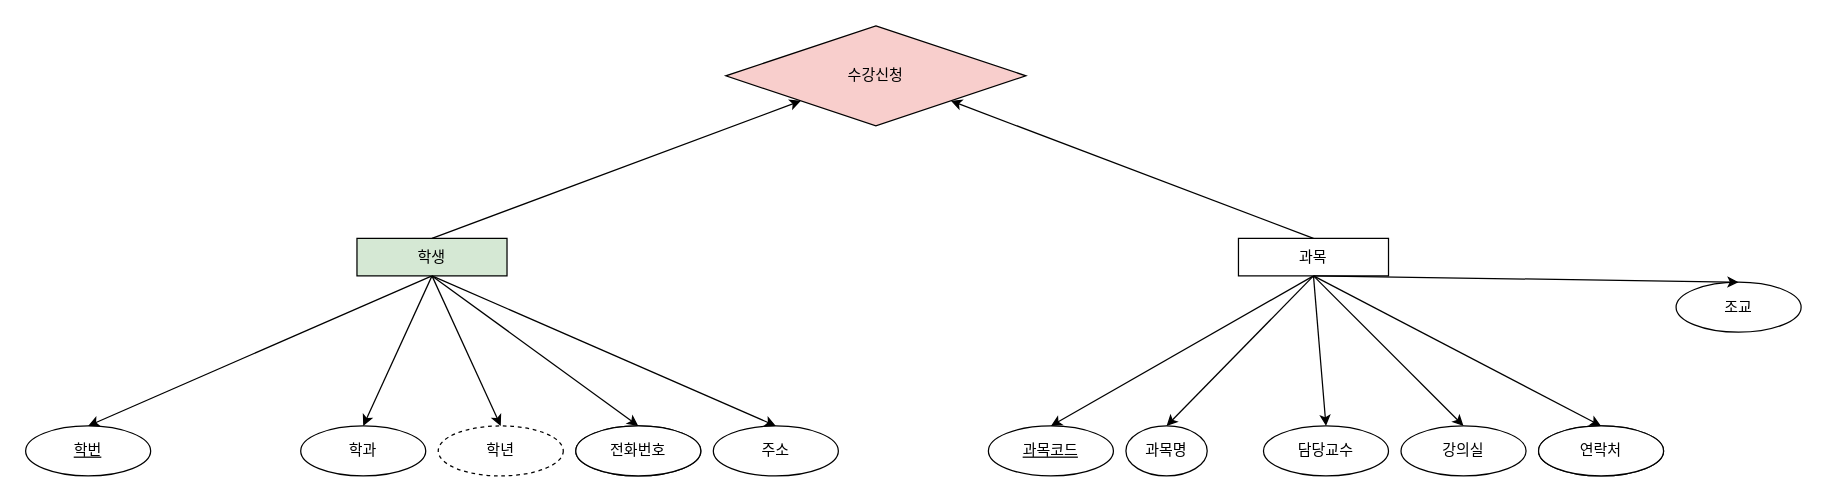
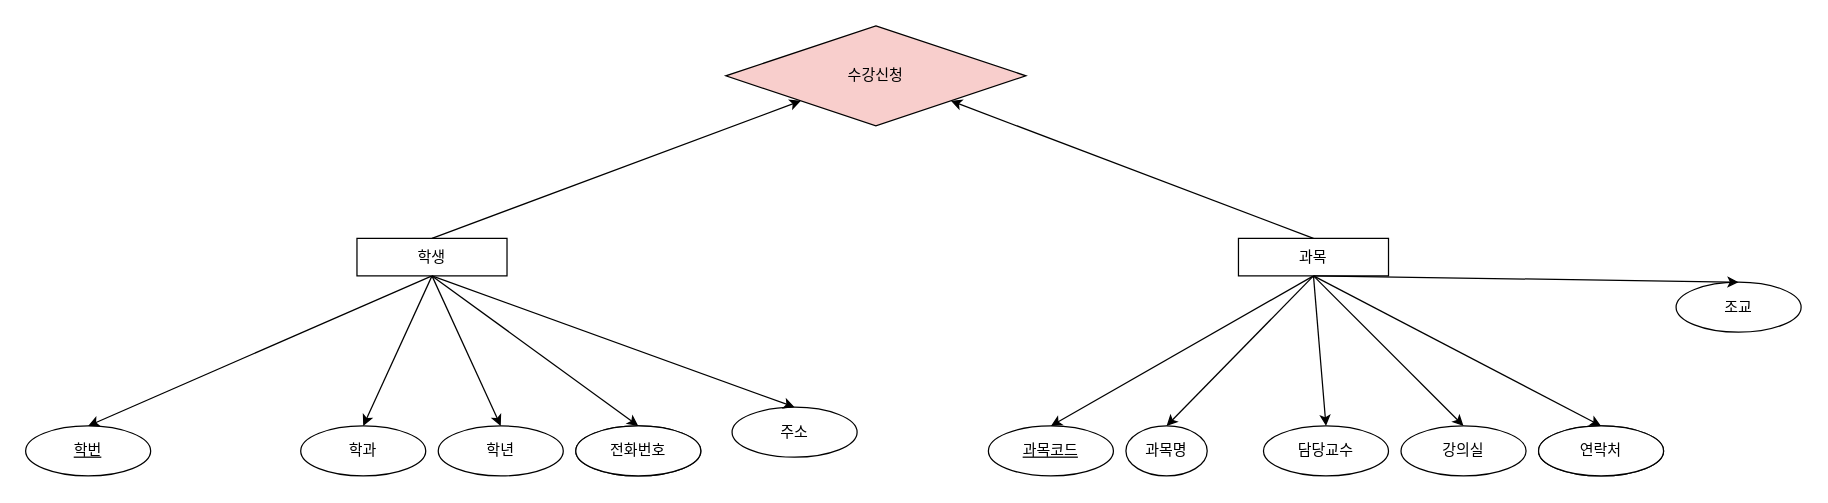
node "학생": fillcolor #d5e8d4 -> #ffffff
node "학년": style dashed -> solid
node "주소": moved (776, 451) -> (794, 432)
